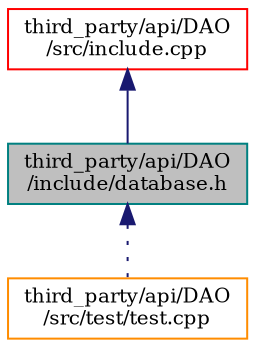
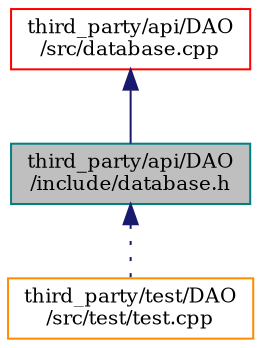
node "third_party/api/DAO /src/include.cpp": label "third_party/api/DAO /src/include.cpp" -> "third_party/api/DAO /src/database.cpp"
node "third_party/api/DAO /src/test/test.cpp": label "third_party/api/DAO /src/test/test.cpp" -> "third_party/test/DAO /src/test/test.cpp"
